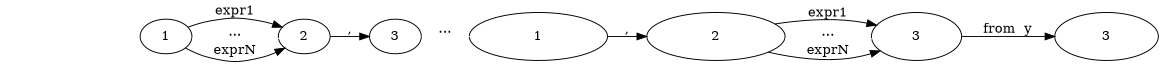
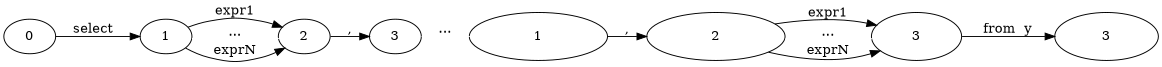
node "0": added
